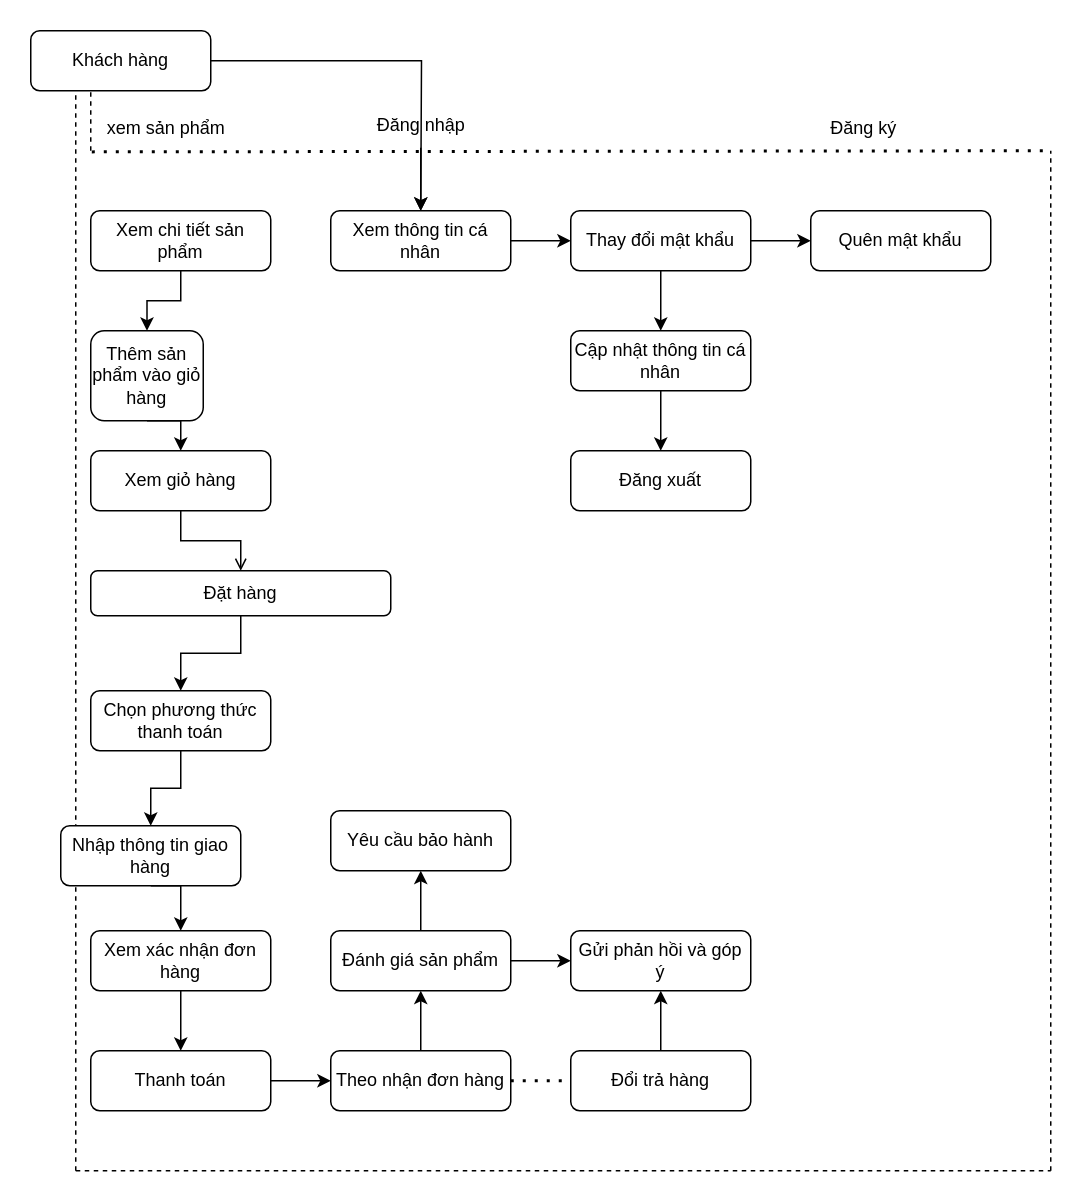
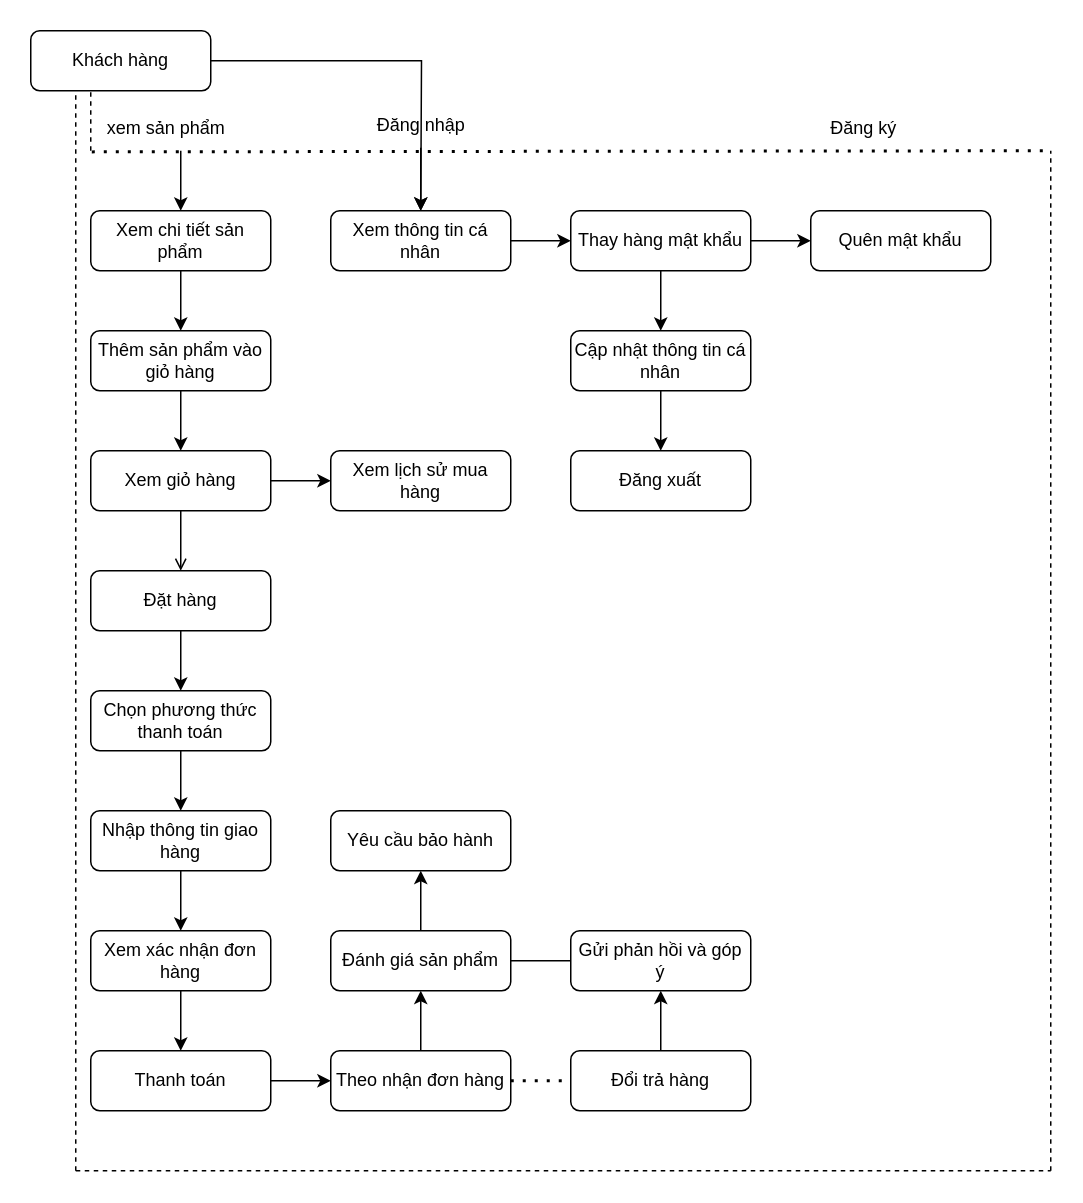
edge "xem sản phẩm" -> "Xem chi tiết sản phẩm": added
node "Thay đổi mật khẩu": label "Thay đổi mật khẩu" -> "Thay hàng mật khẩu"
node "Thêm sản phẩm vào giỏ hàng": size 113x90 -> 180x60
edge "Xem giỏ hàng" -> "Xem lịch sử mua hàng": added
node "Xem lịch sử mua hàng": added
node "Đặt hàng": size 300x45 -> 180x60
node "Nhập thông tin giao hàng": moved (151, 856) -> (181, 841)
edge "Đánh giá sản phẩm" -> "Gửi phản hồi và góp ý": arrowhead classic -> none
